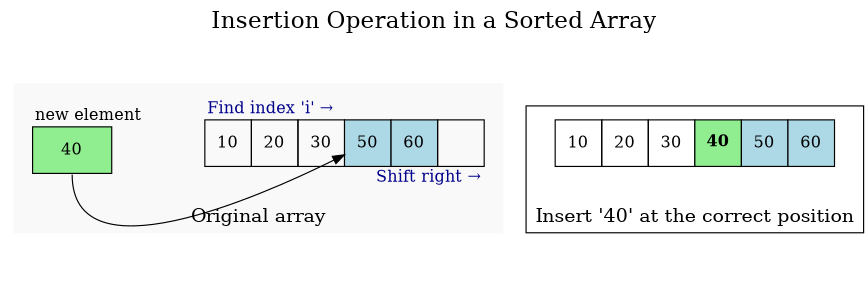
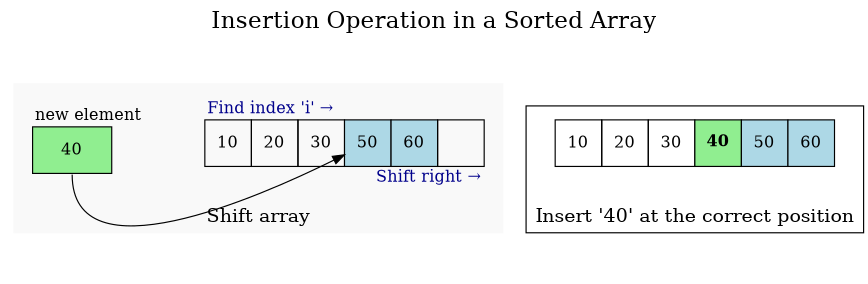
cluster "Original array": label "Original array" -> "Shift array"
